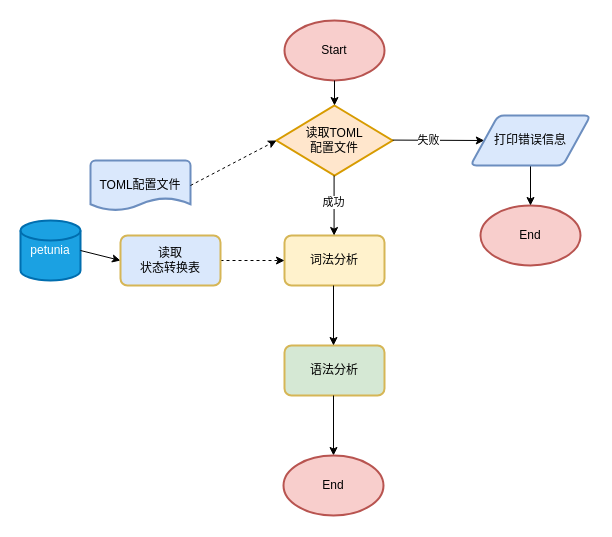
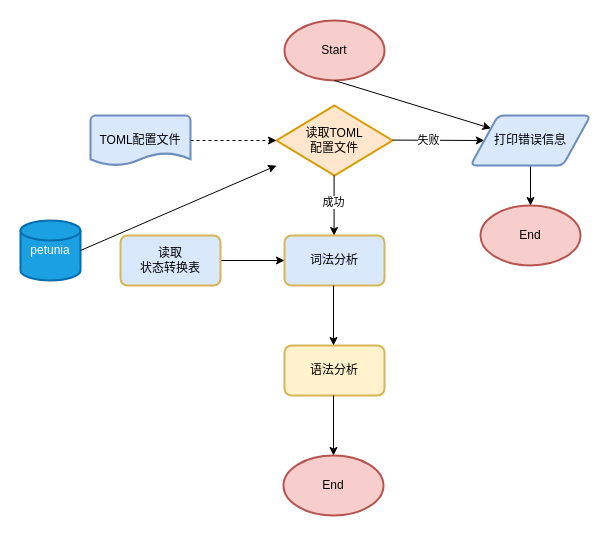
edge "Start" -> "读取TOML 配置文件": now "Start" -> "打印错误信息"
node "TOML配置文件": moved (141, 186) -> (141, 141)
edge "petunia" -> "读取 状态转换表": now "petunia" -> "读取TOML 配置文件"
edge "读取 状态转换表" -> "词法分析": style dashed -> solid
node "词法分析": fillcolor #fff2cc -> #dae8fc
node "语法分析": fillcolor #d5e8d4 -> #fff2cc
